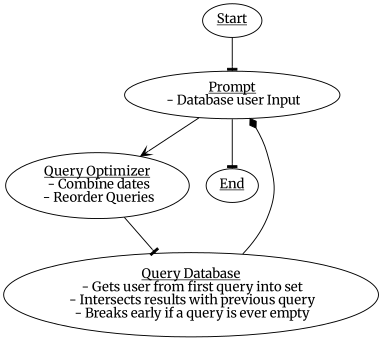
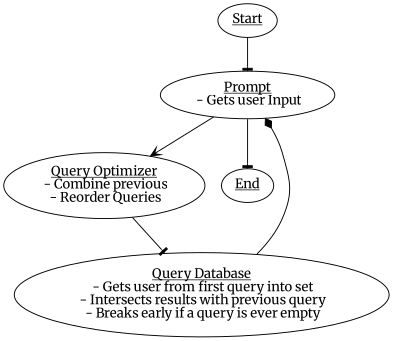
node "Prompt": text "- Database user Input" -> "- Gets user Input"
node "Query Optimizer": text "- Combine dates" -> "- Combine previous"
